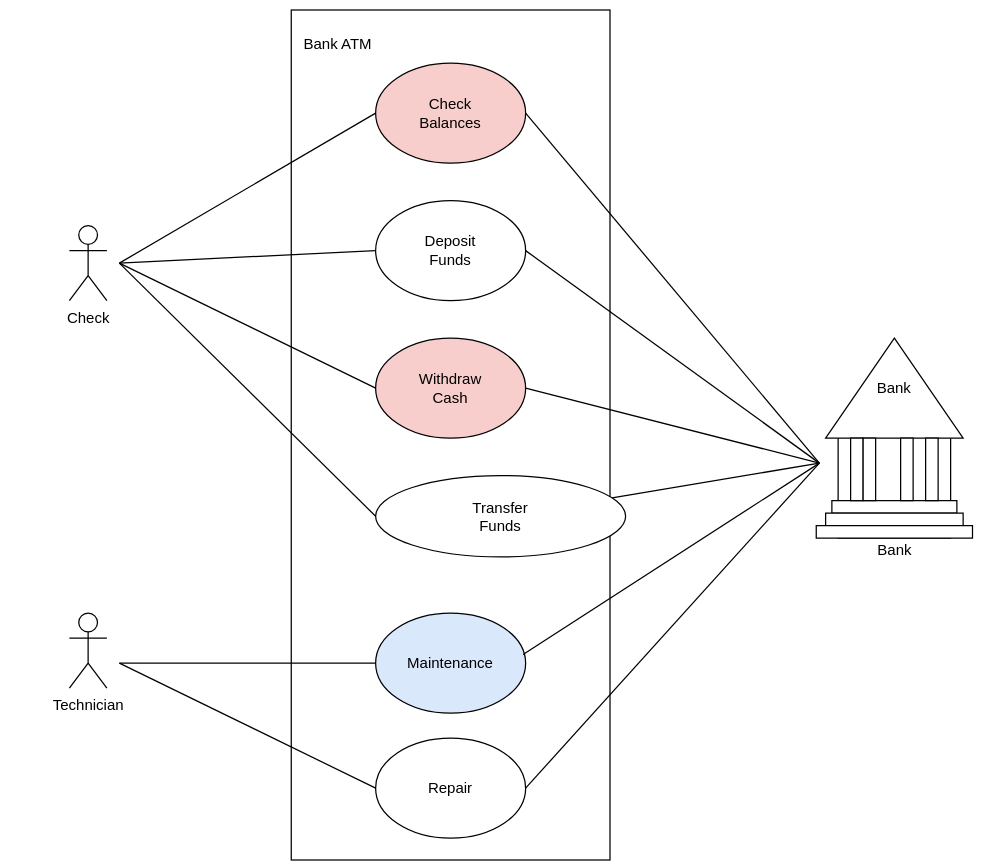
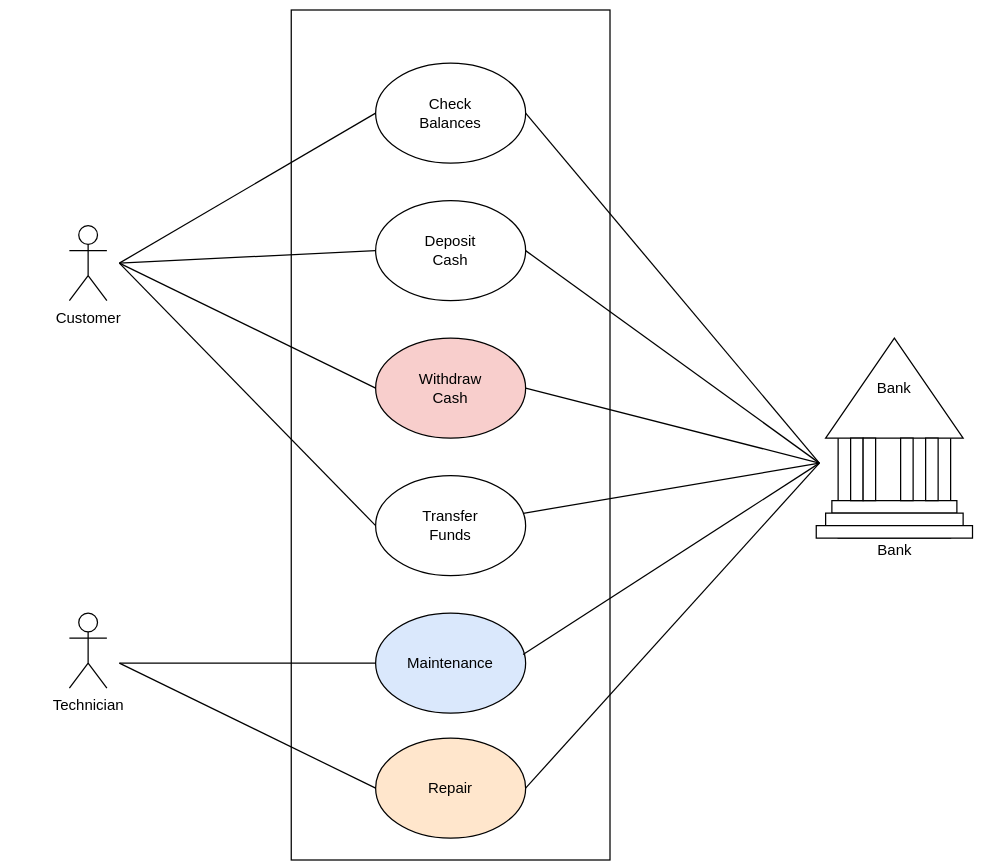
node "Bank ATM": removed
node "Check Balances": fillcolor #f8cecc -> #ffffff
node "Deposit Funds": label "Deposit Funds" -> "Deposit Cash"
node "Check": label "Check" -> "Customer"
node "Transfer Funds": size 250x81 -> 150x100
node "Repair": fillcolor #ffffff -> #ffe6cc
